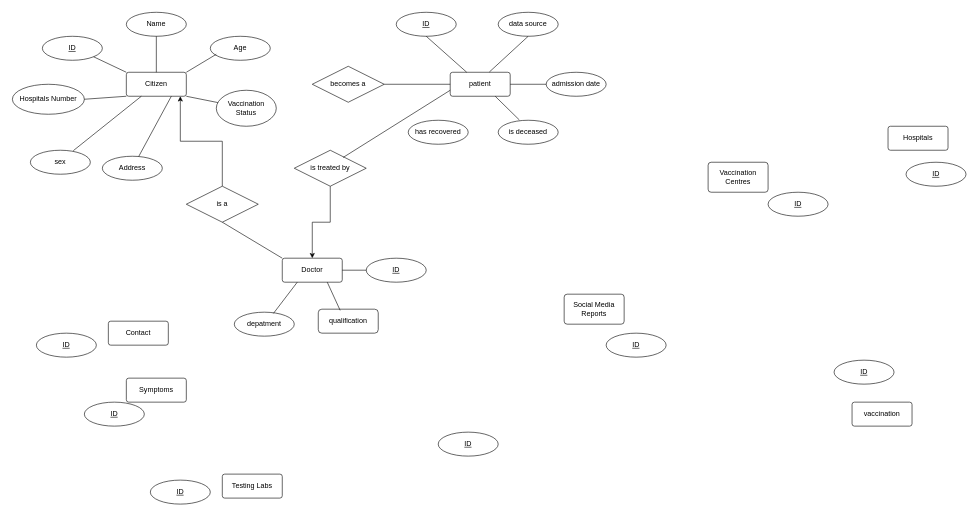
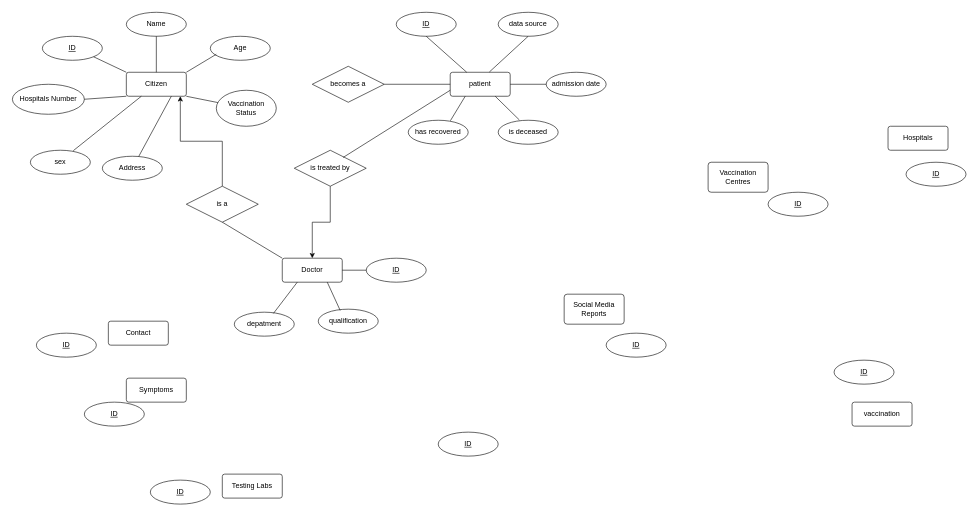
edge "patient" -- "has recovered": added
node "qualification": shape rounded rectangle -> ellipse
